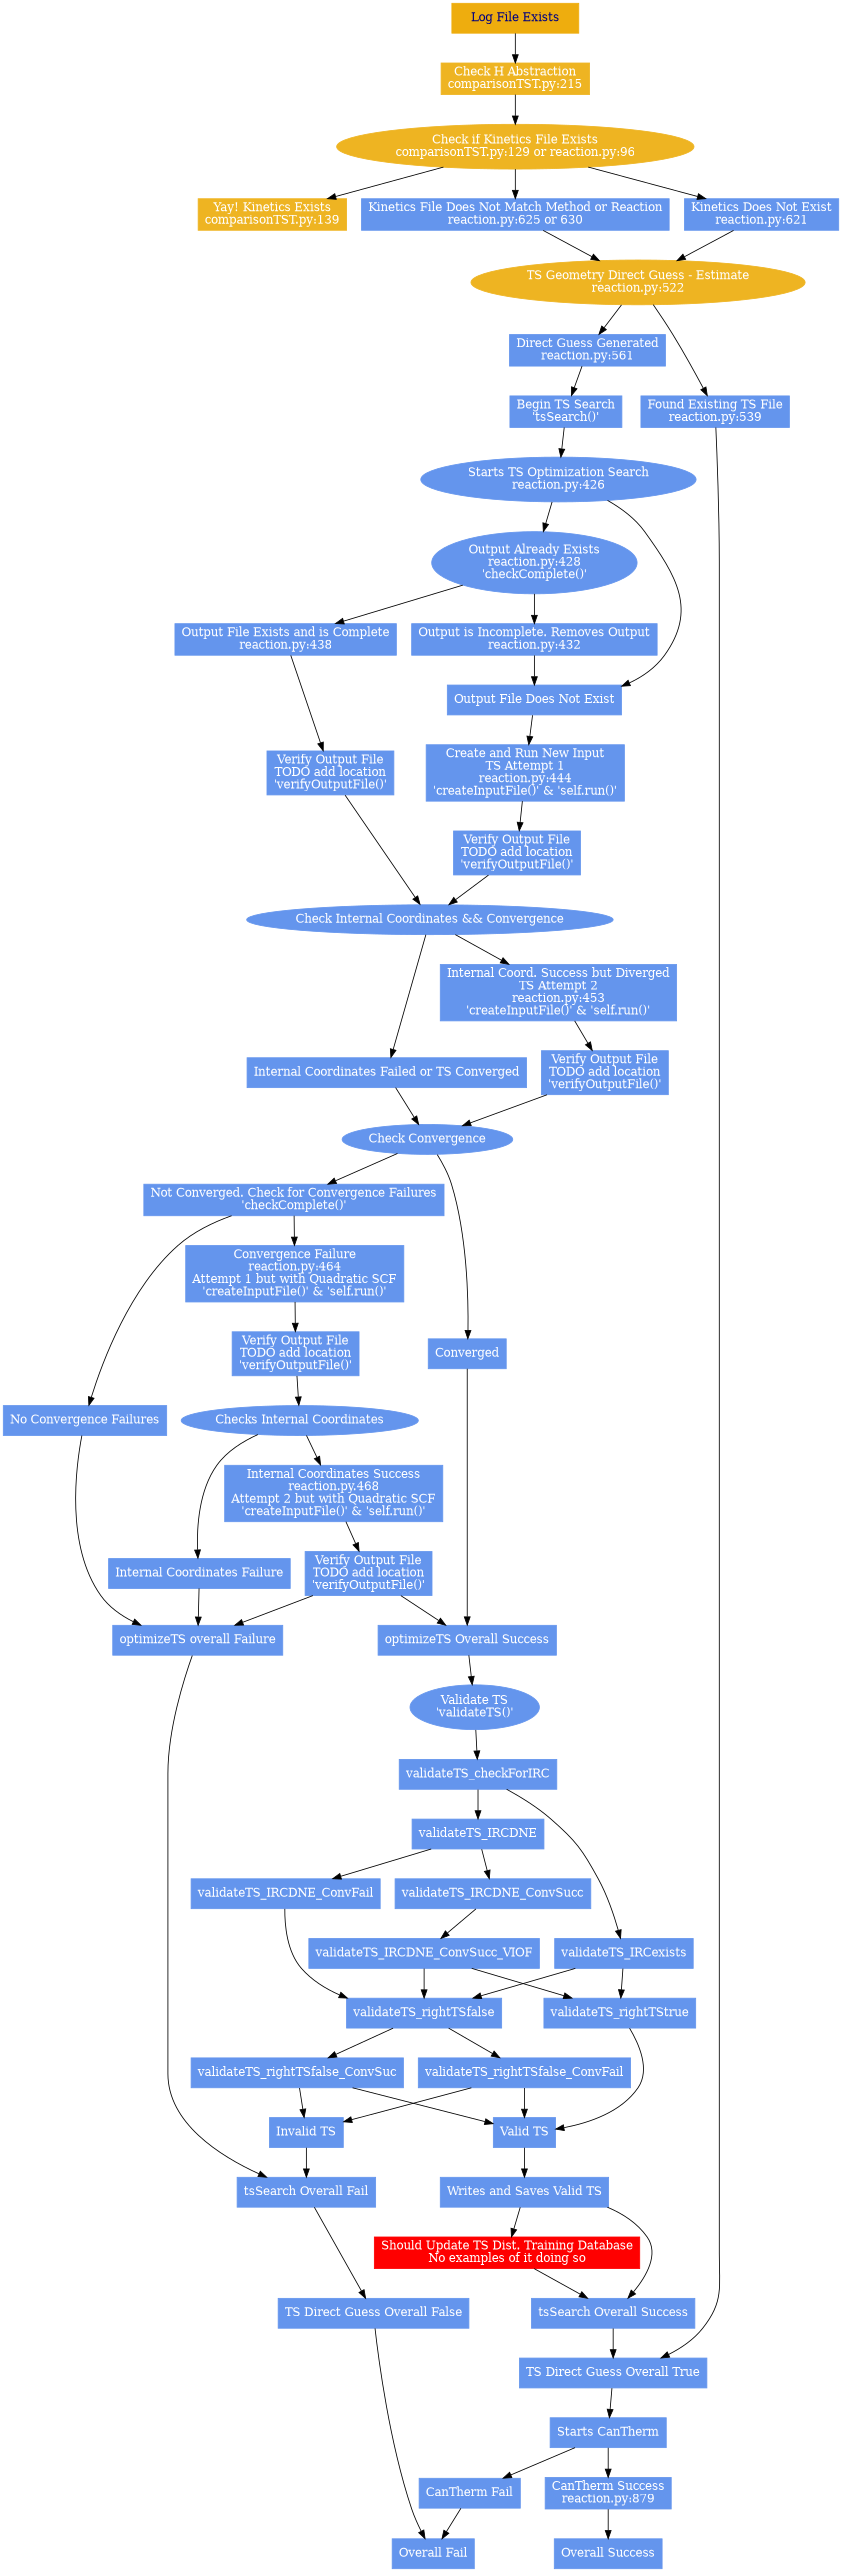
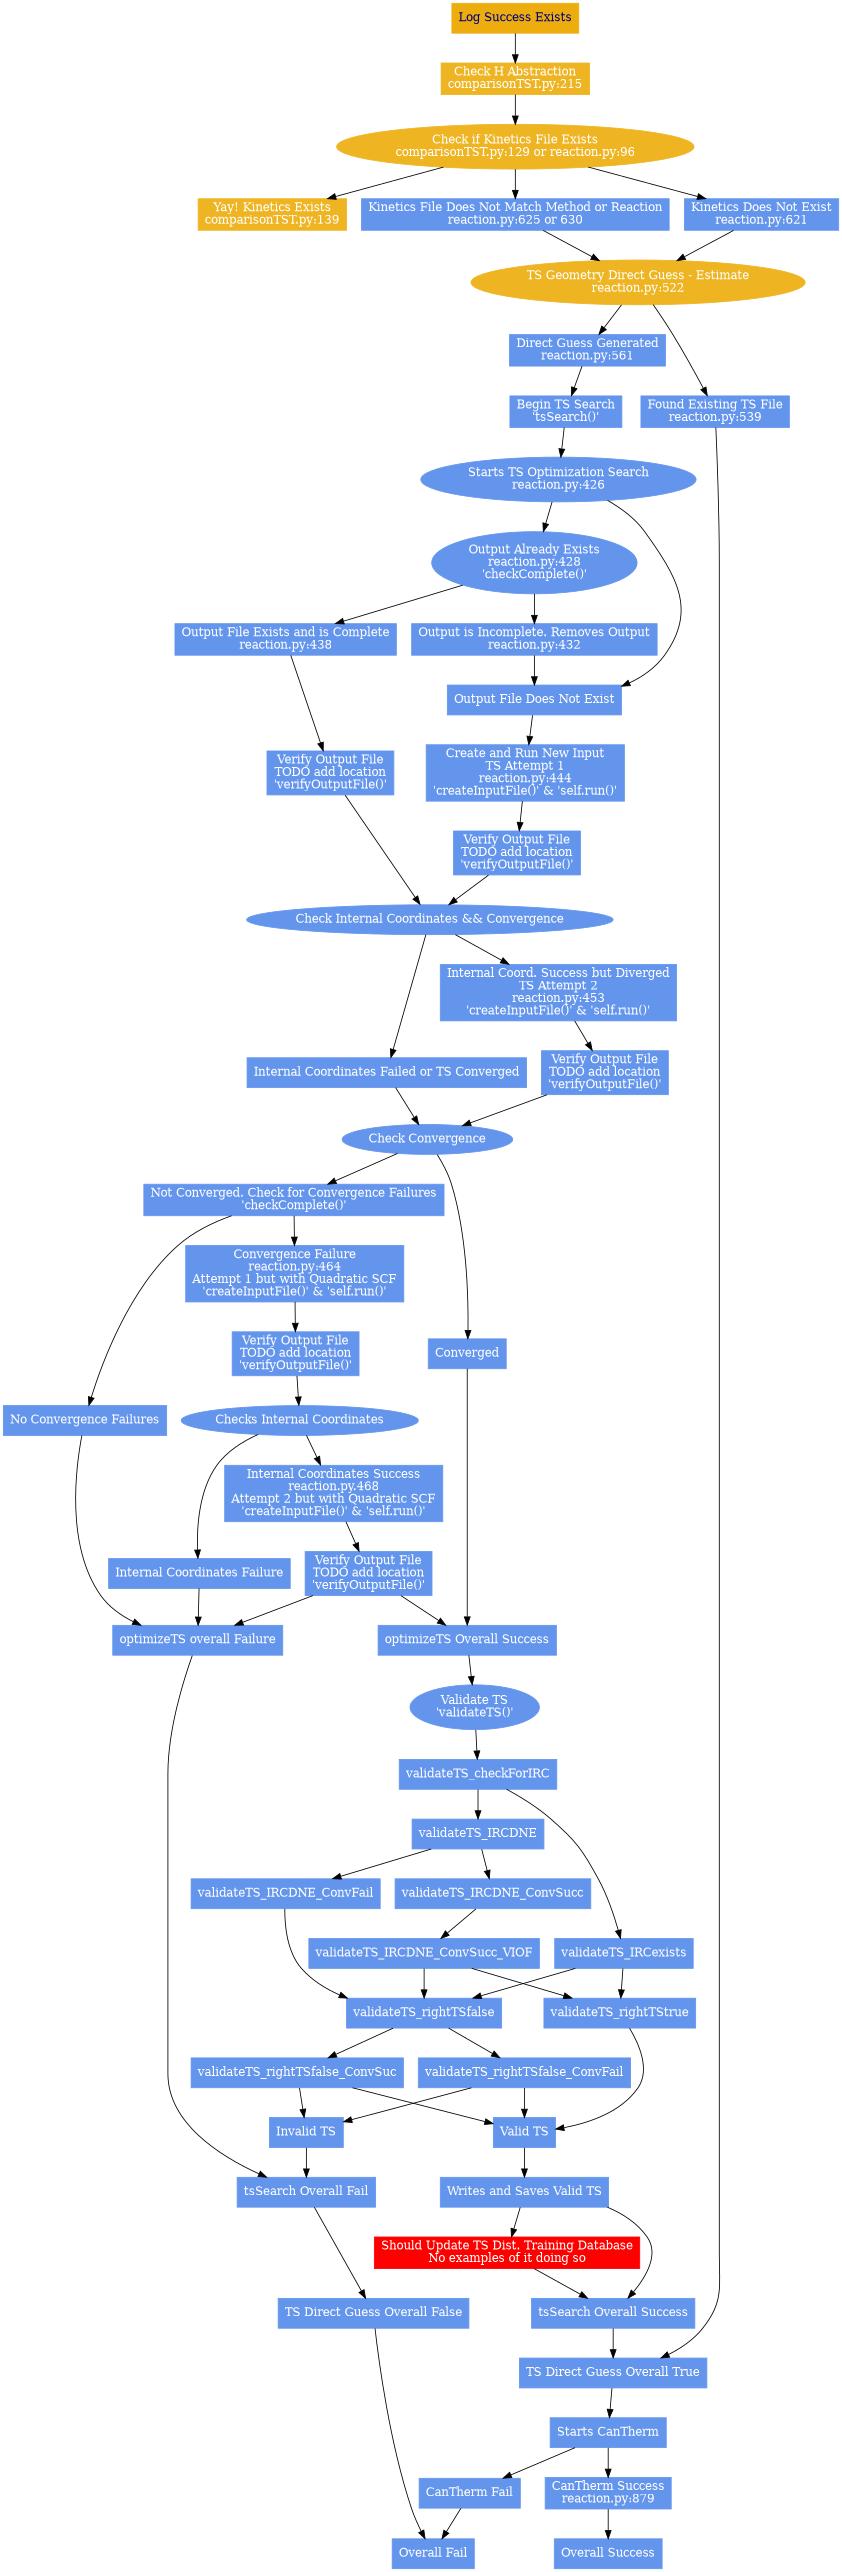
node "Log File Exists": label "Log File Exists" -> "Log Success Exists"
